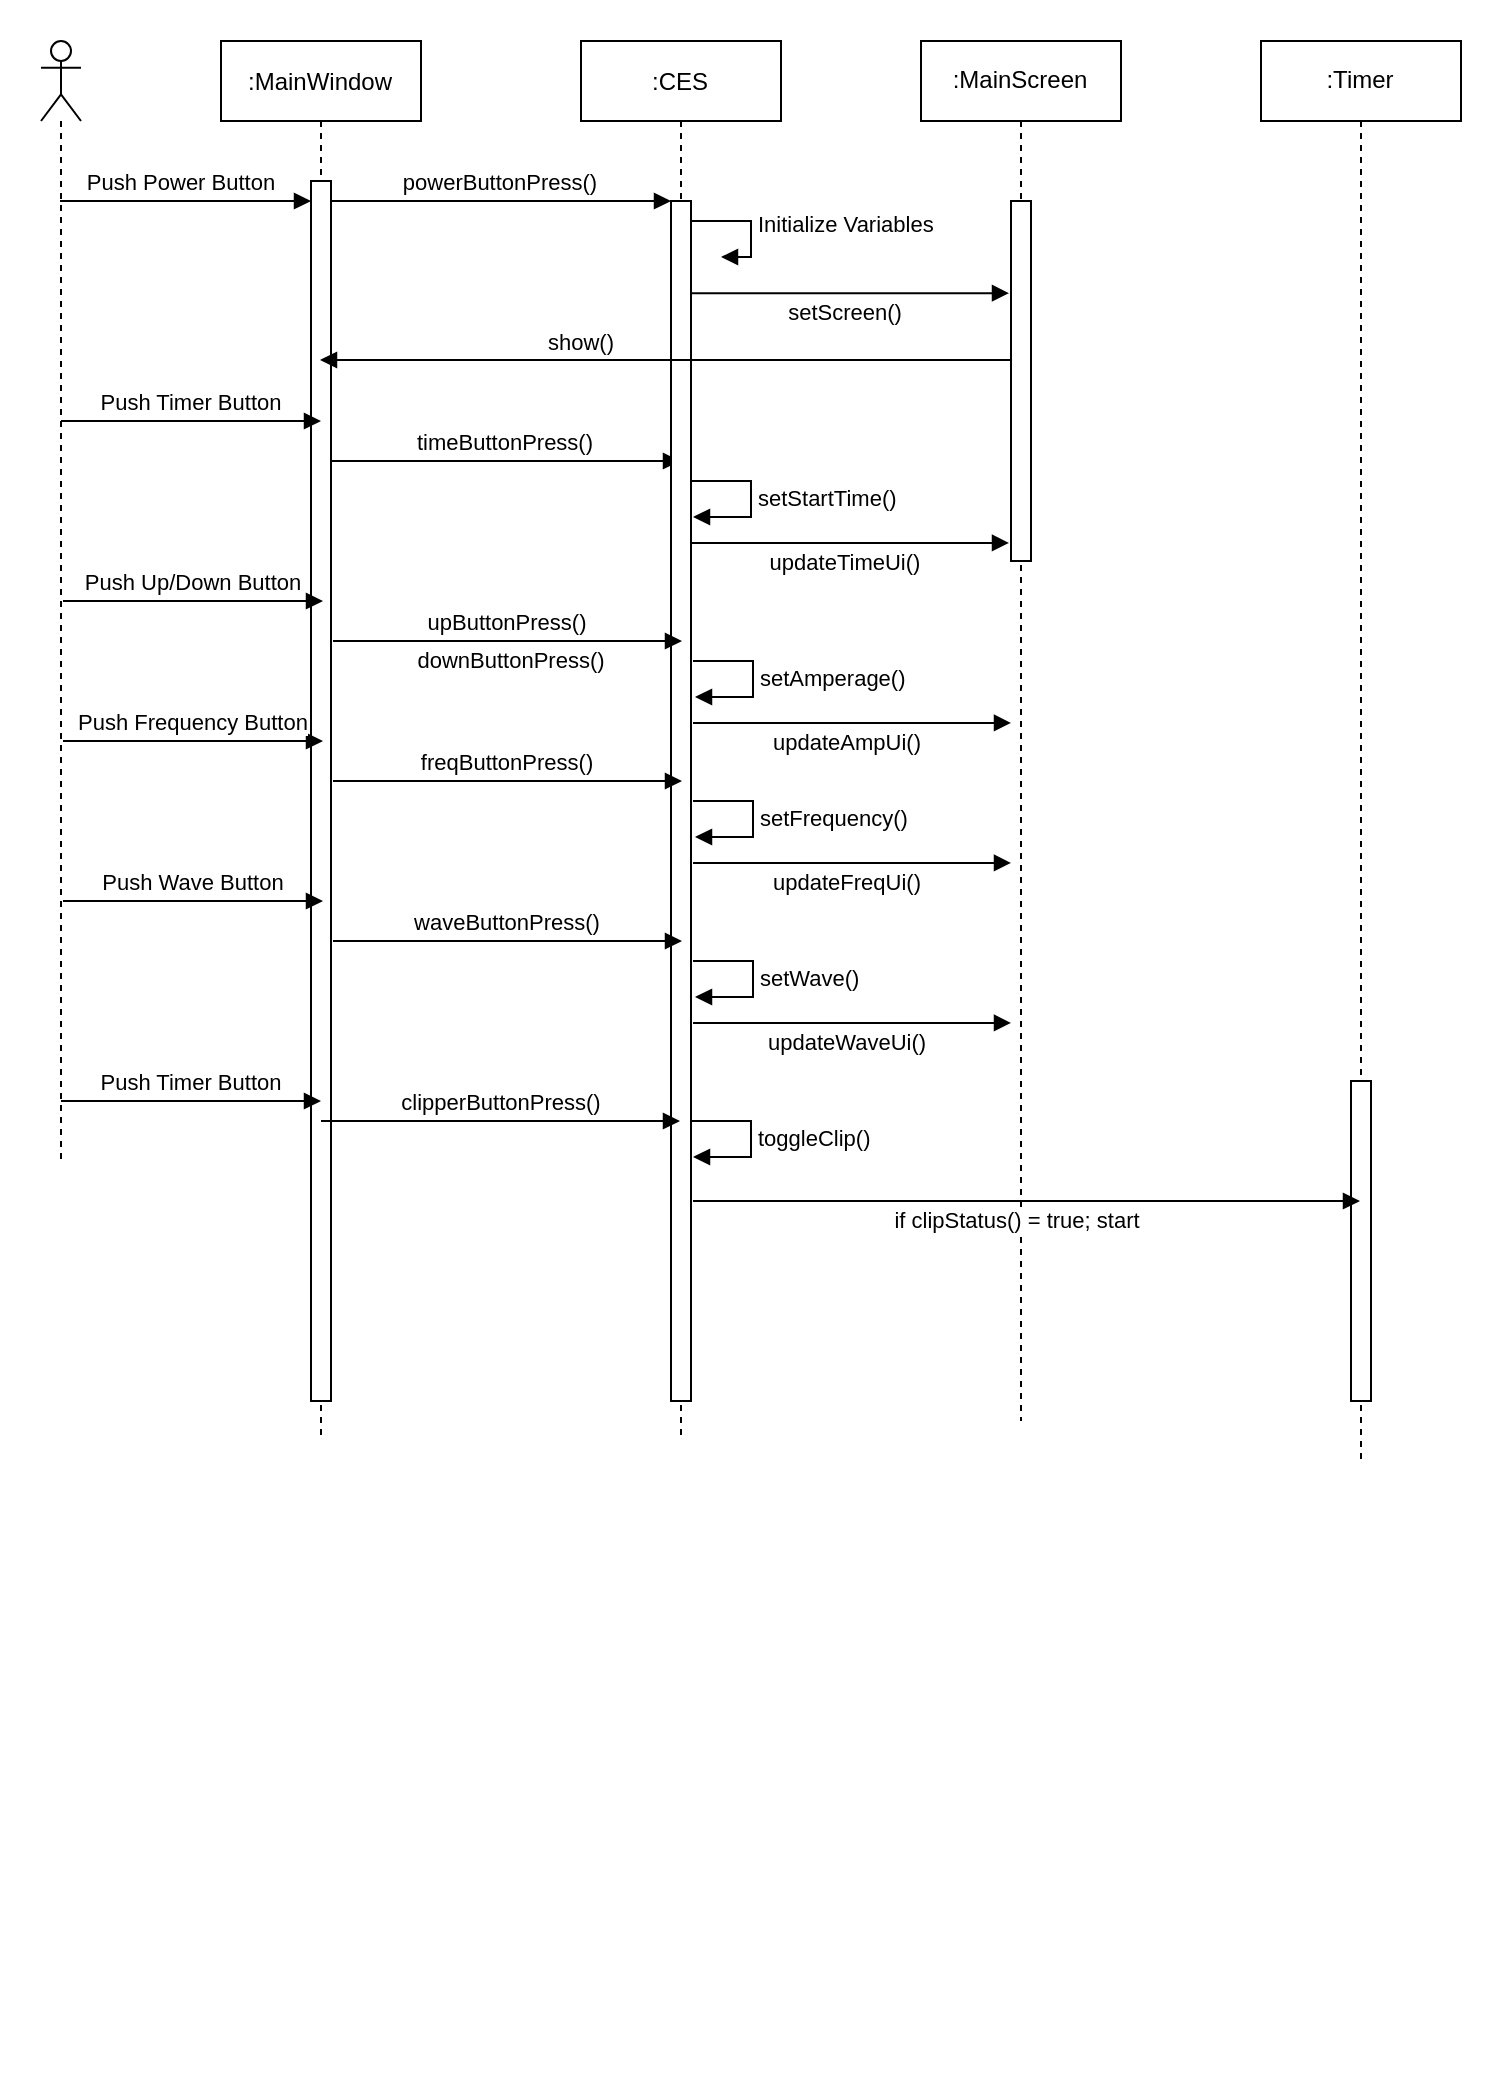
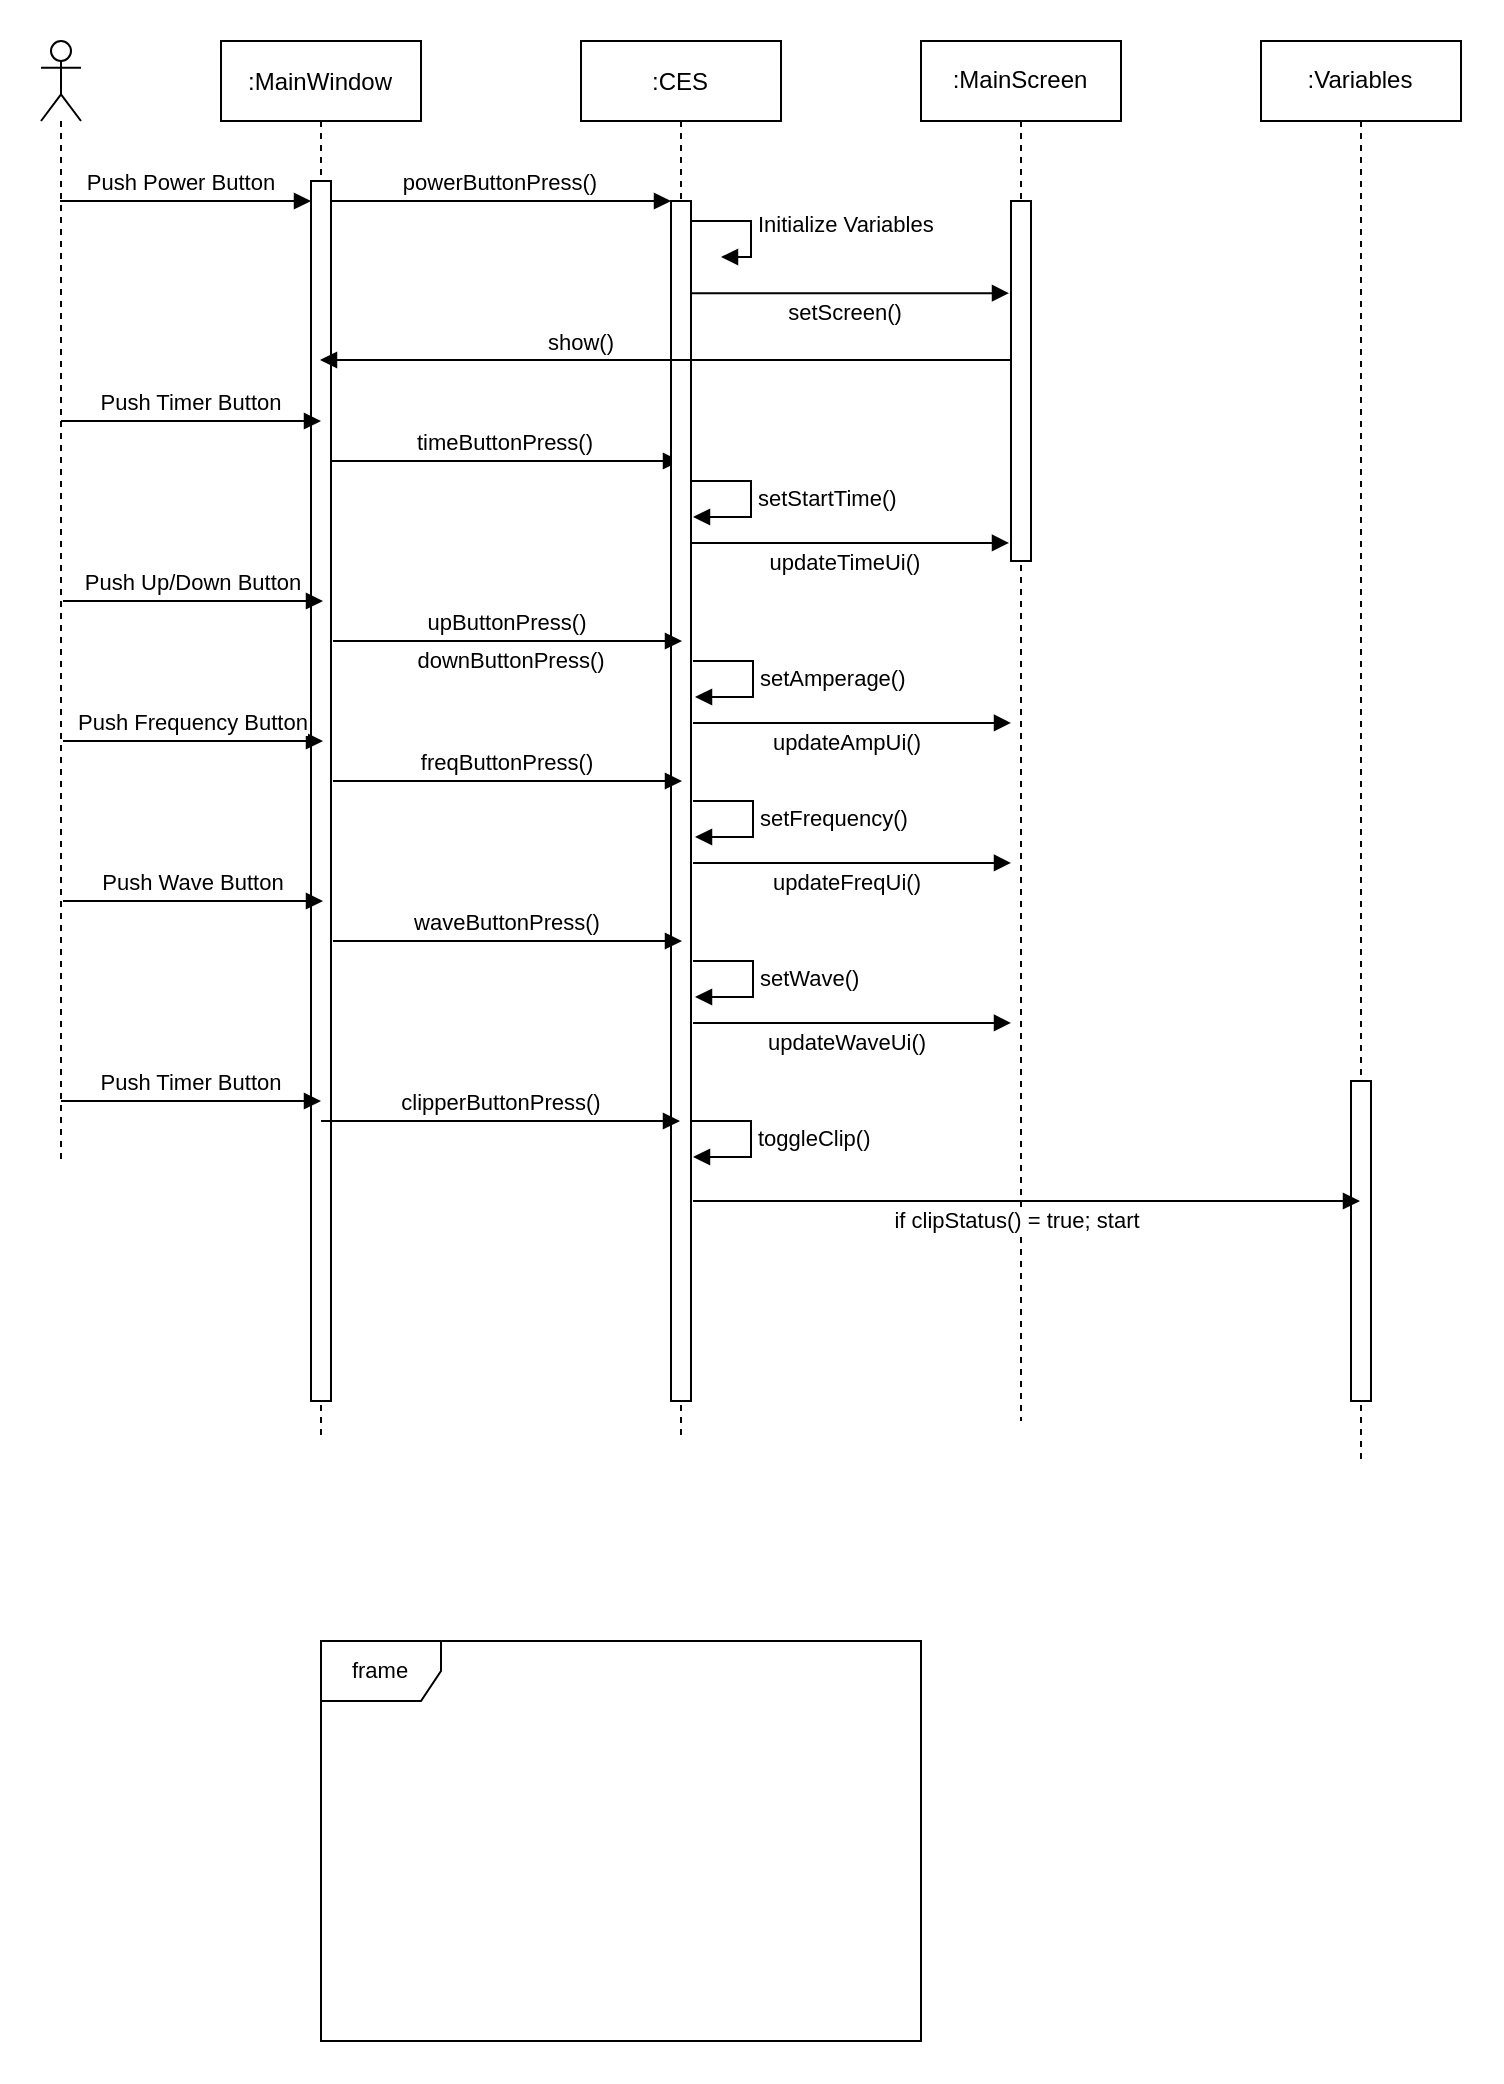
node ":Timer": label ":Timer" -> ":Variables"
node "frame": added
